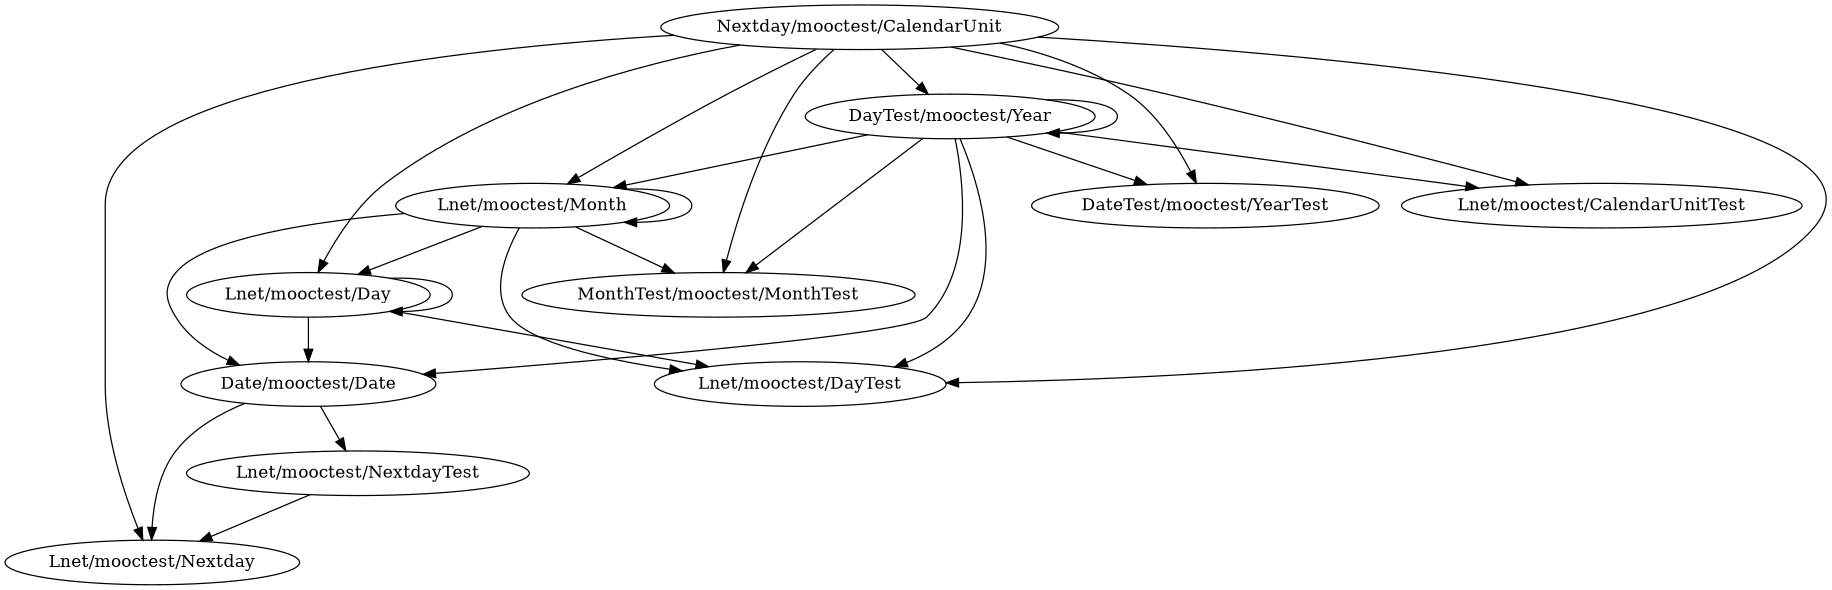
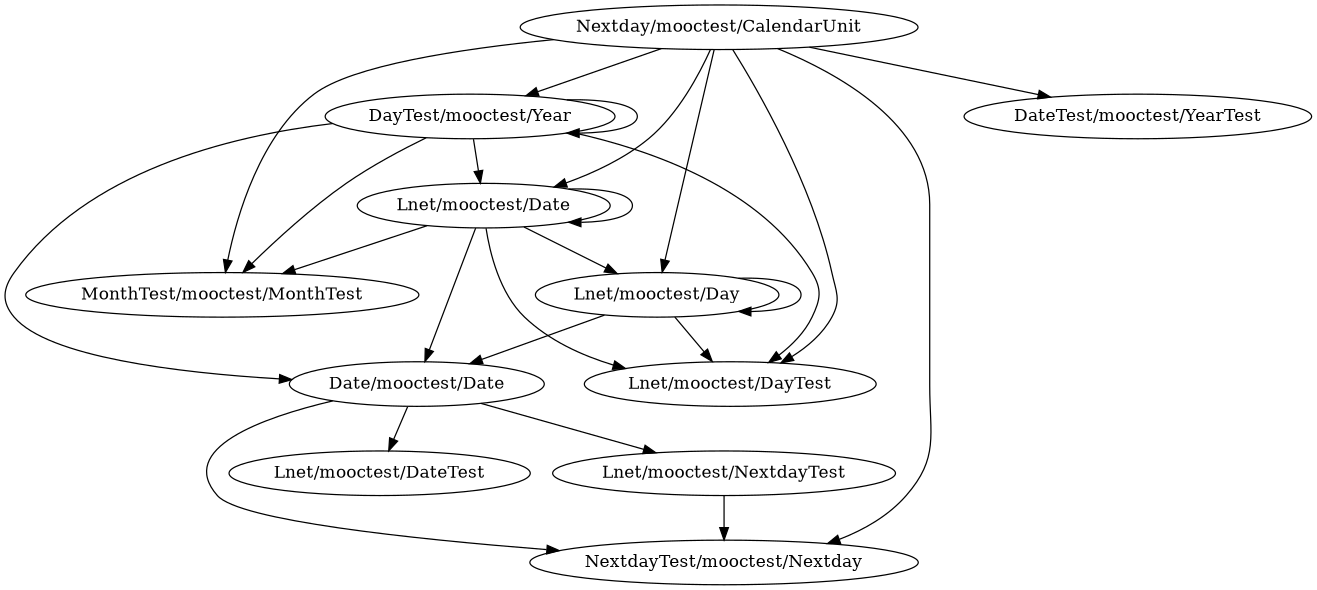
edge "DayTest/mooctest/Year" -> "DateTest/mooctest/YearTest": removed
node "Lnet/mooctest/Month": label "Lnet/mooctest/Month" -> "Lnet/mooctest/Date"
node "Lnet/mooctest/CalendarUnitTest": removed
node "Lnet/mooctest/DateTest": added
node "Lnet/mooctest/Nextday": label "Lnet/mooctest/Nextday" -> "NextdayTest/mooctest/Nextday"
